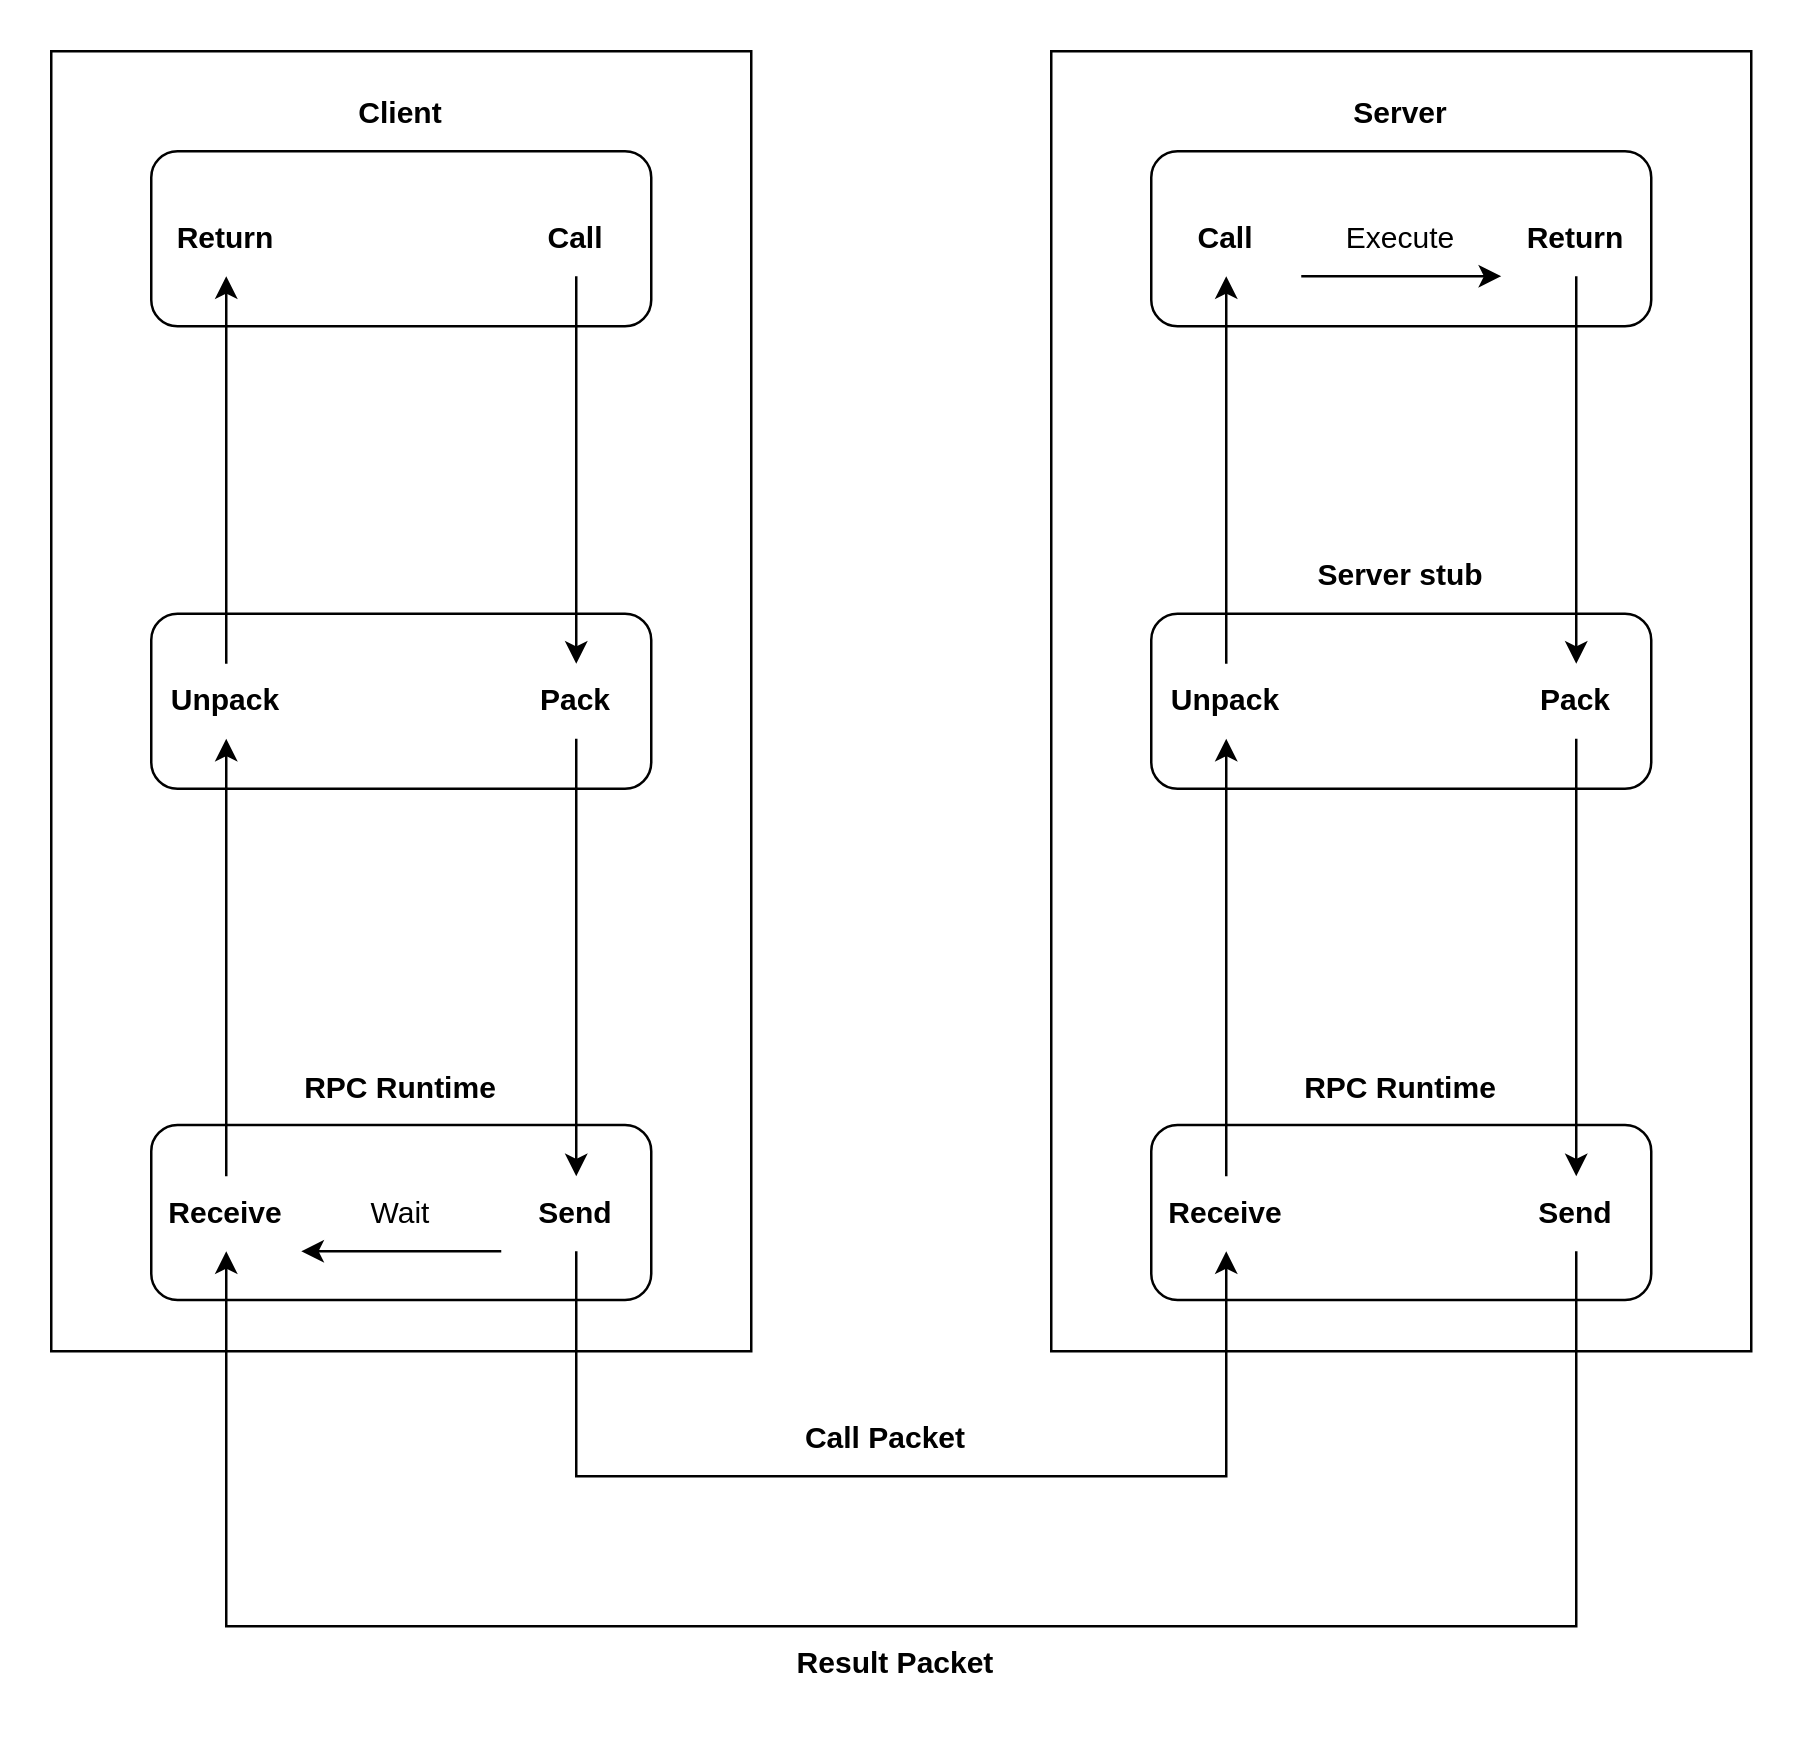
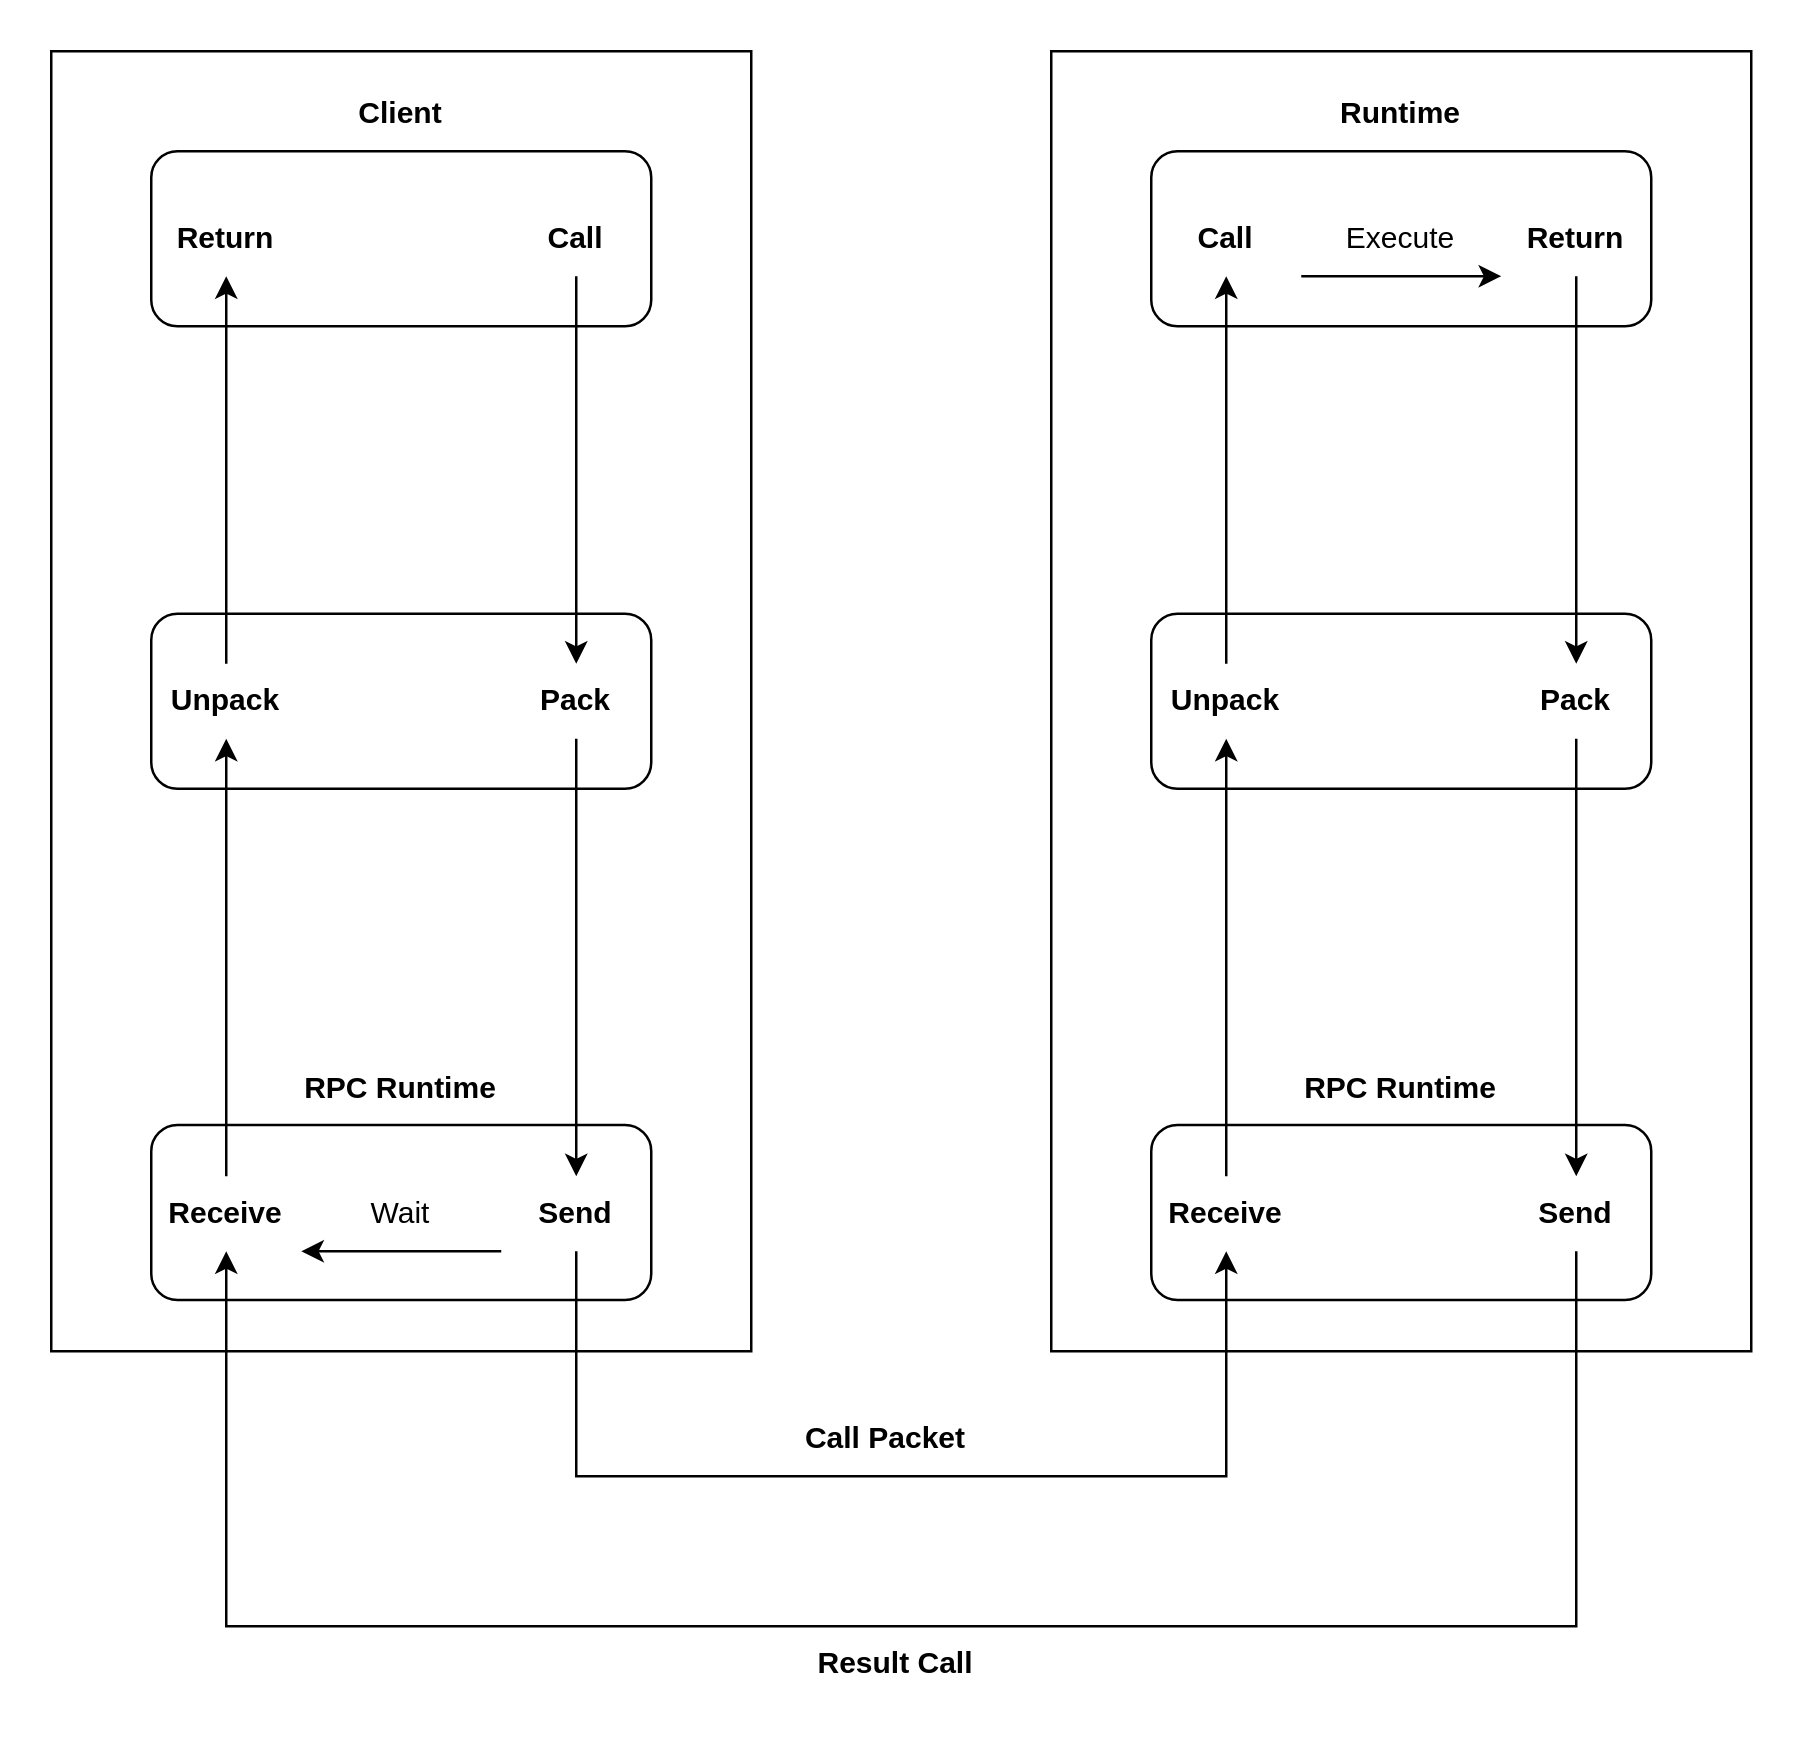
node "Server": label "Server" -> "Runtime"
node "Server stub": removed
node "Result Packet": label "Result Packet" -> "Result Call"
